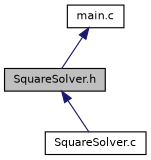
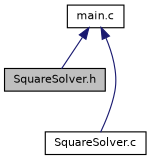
edge "SquareSolver.c" -> "SquareSolver.h": now "SquareSolver.c" -> "main.c"
